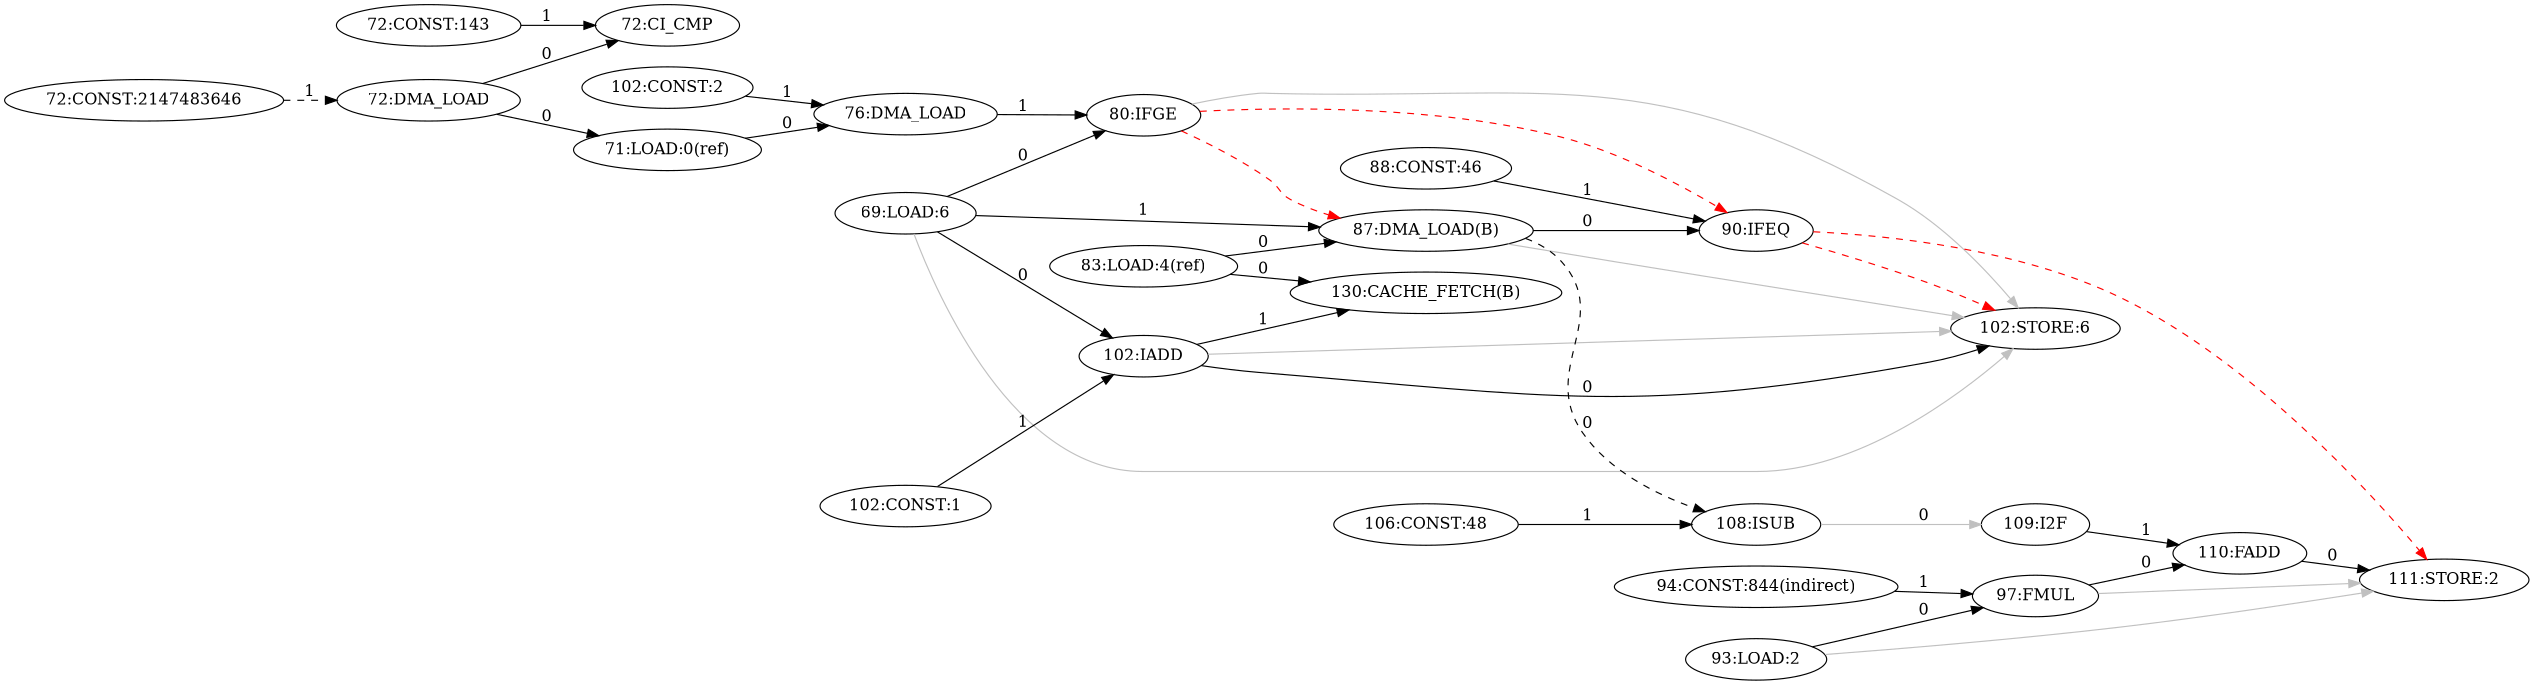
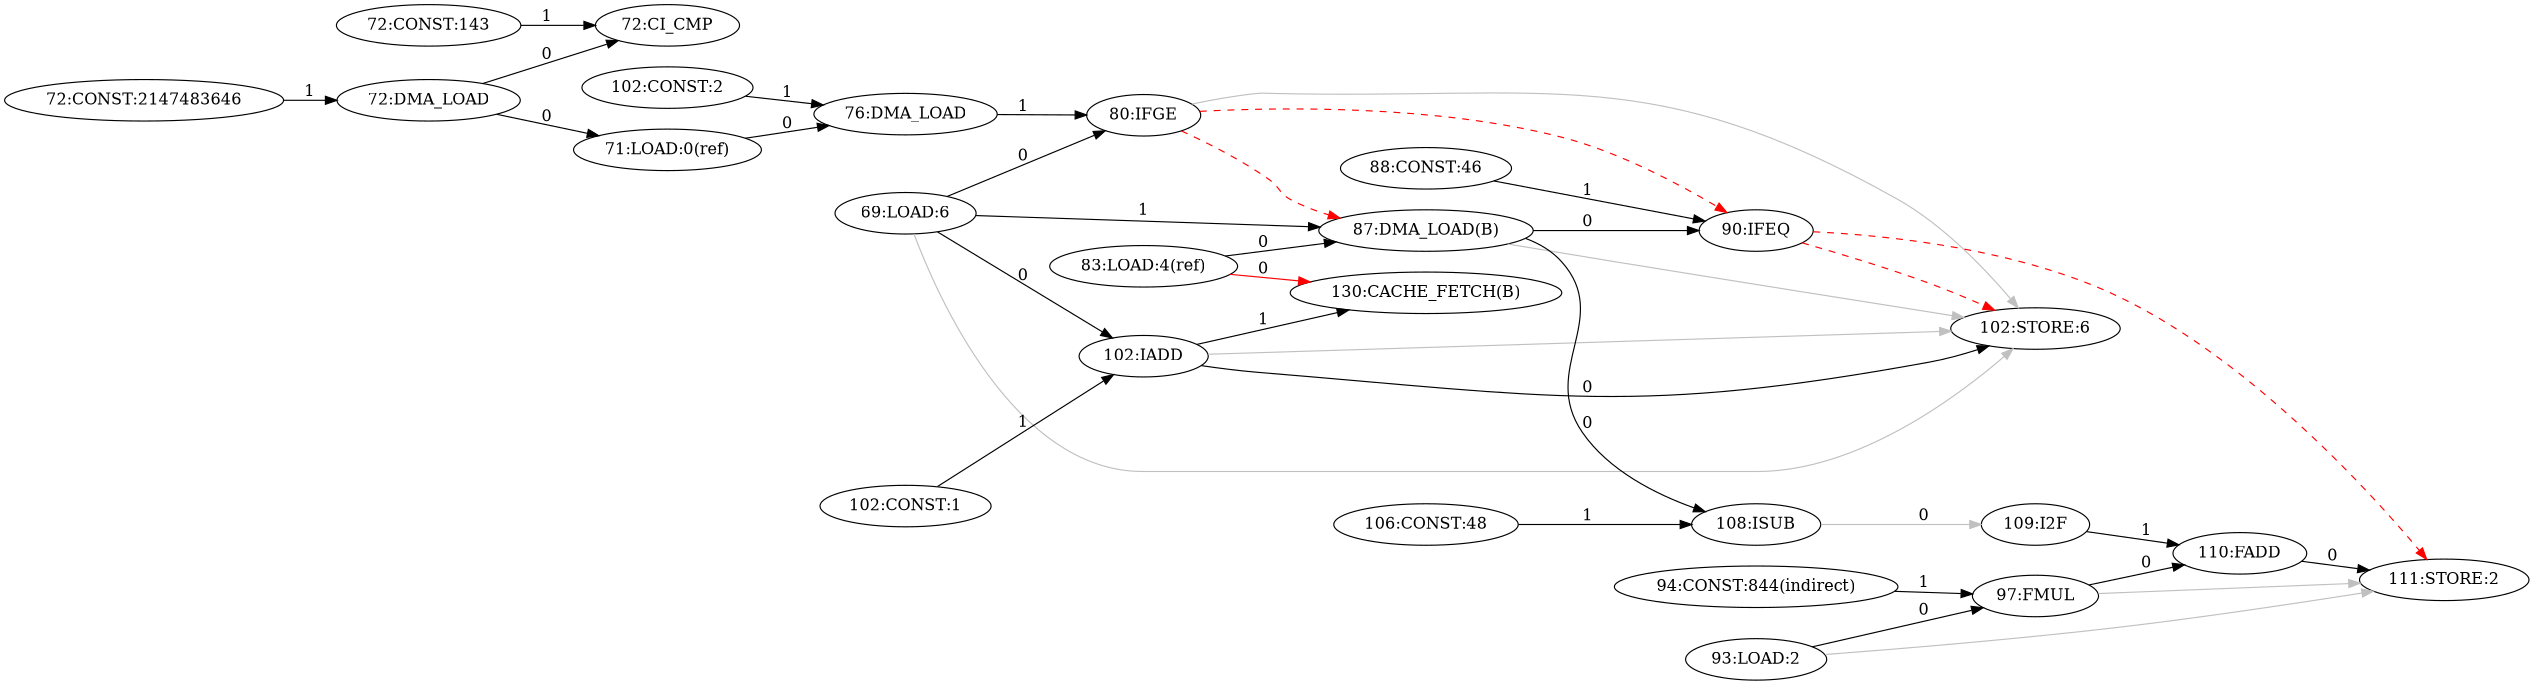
edge "72:CONST:2147483646" -> "72:DMA_LOAD": style dashed -> solid
edge "83:LOAD:4(ref)" -> "130:CACHE_FETCH(B)": color black -> red
edge "87:DMA_LOAD(B)" -> "108:ISUB": style dashed -> solid
